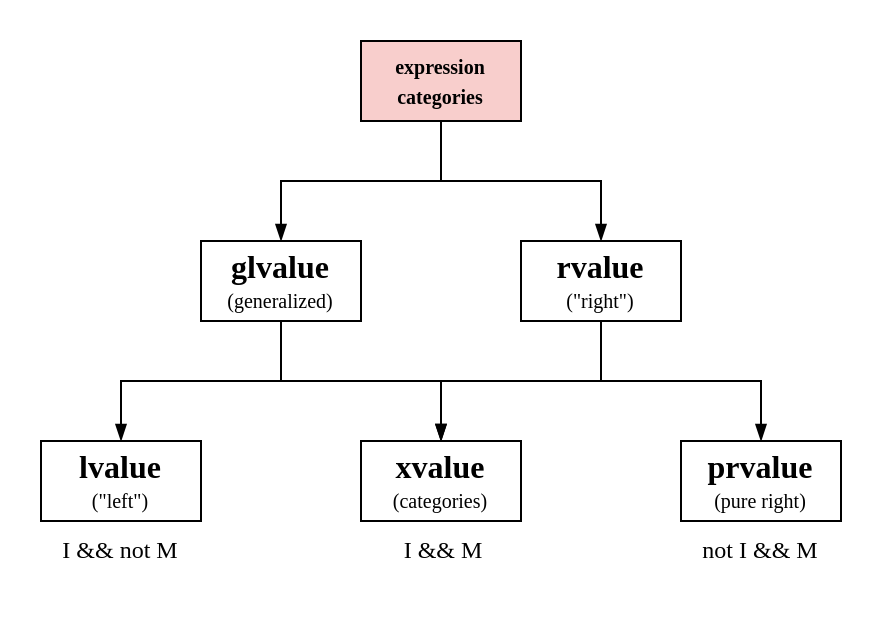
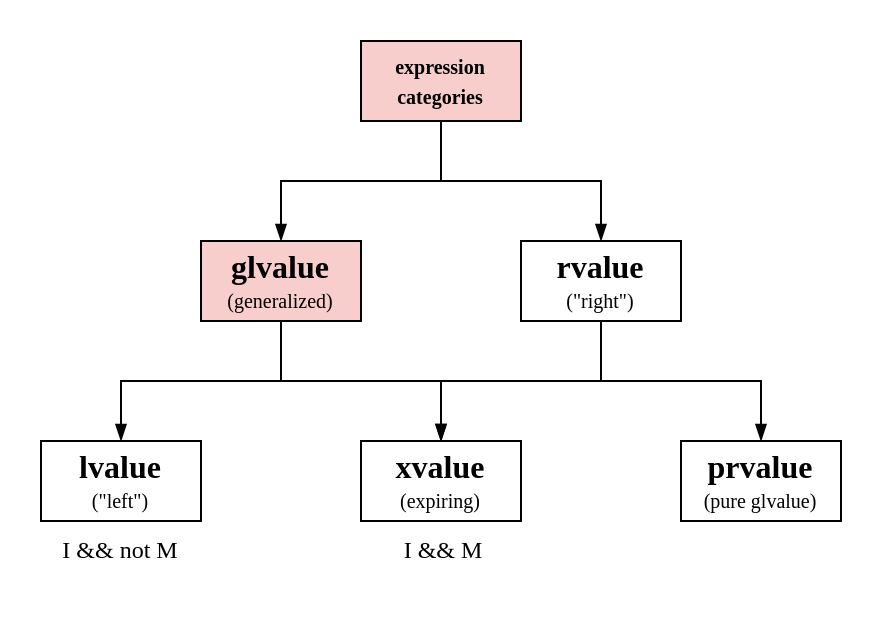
node "glvalue (generalized)": fillcolor #ffffff -> #f8cecc
node "xvalue (categories)": label "xvalue (categories)" -> "xvalue (expiring)"
node "prvalue (pure right)": label "prvalue (pure right)" -> "prvalue (pure glvalue)"
node "not I && M": removed
